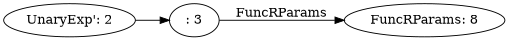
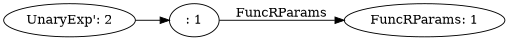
node ": 3": label ": 3" -> ": 1"
node "FuncRParams: 8": label "FuncRParams: 8" -> "FuncRParams: 1"
